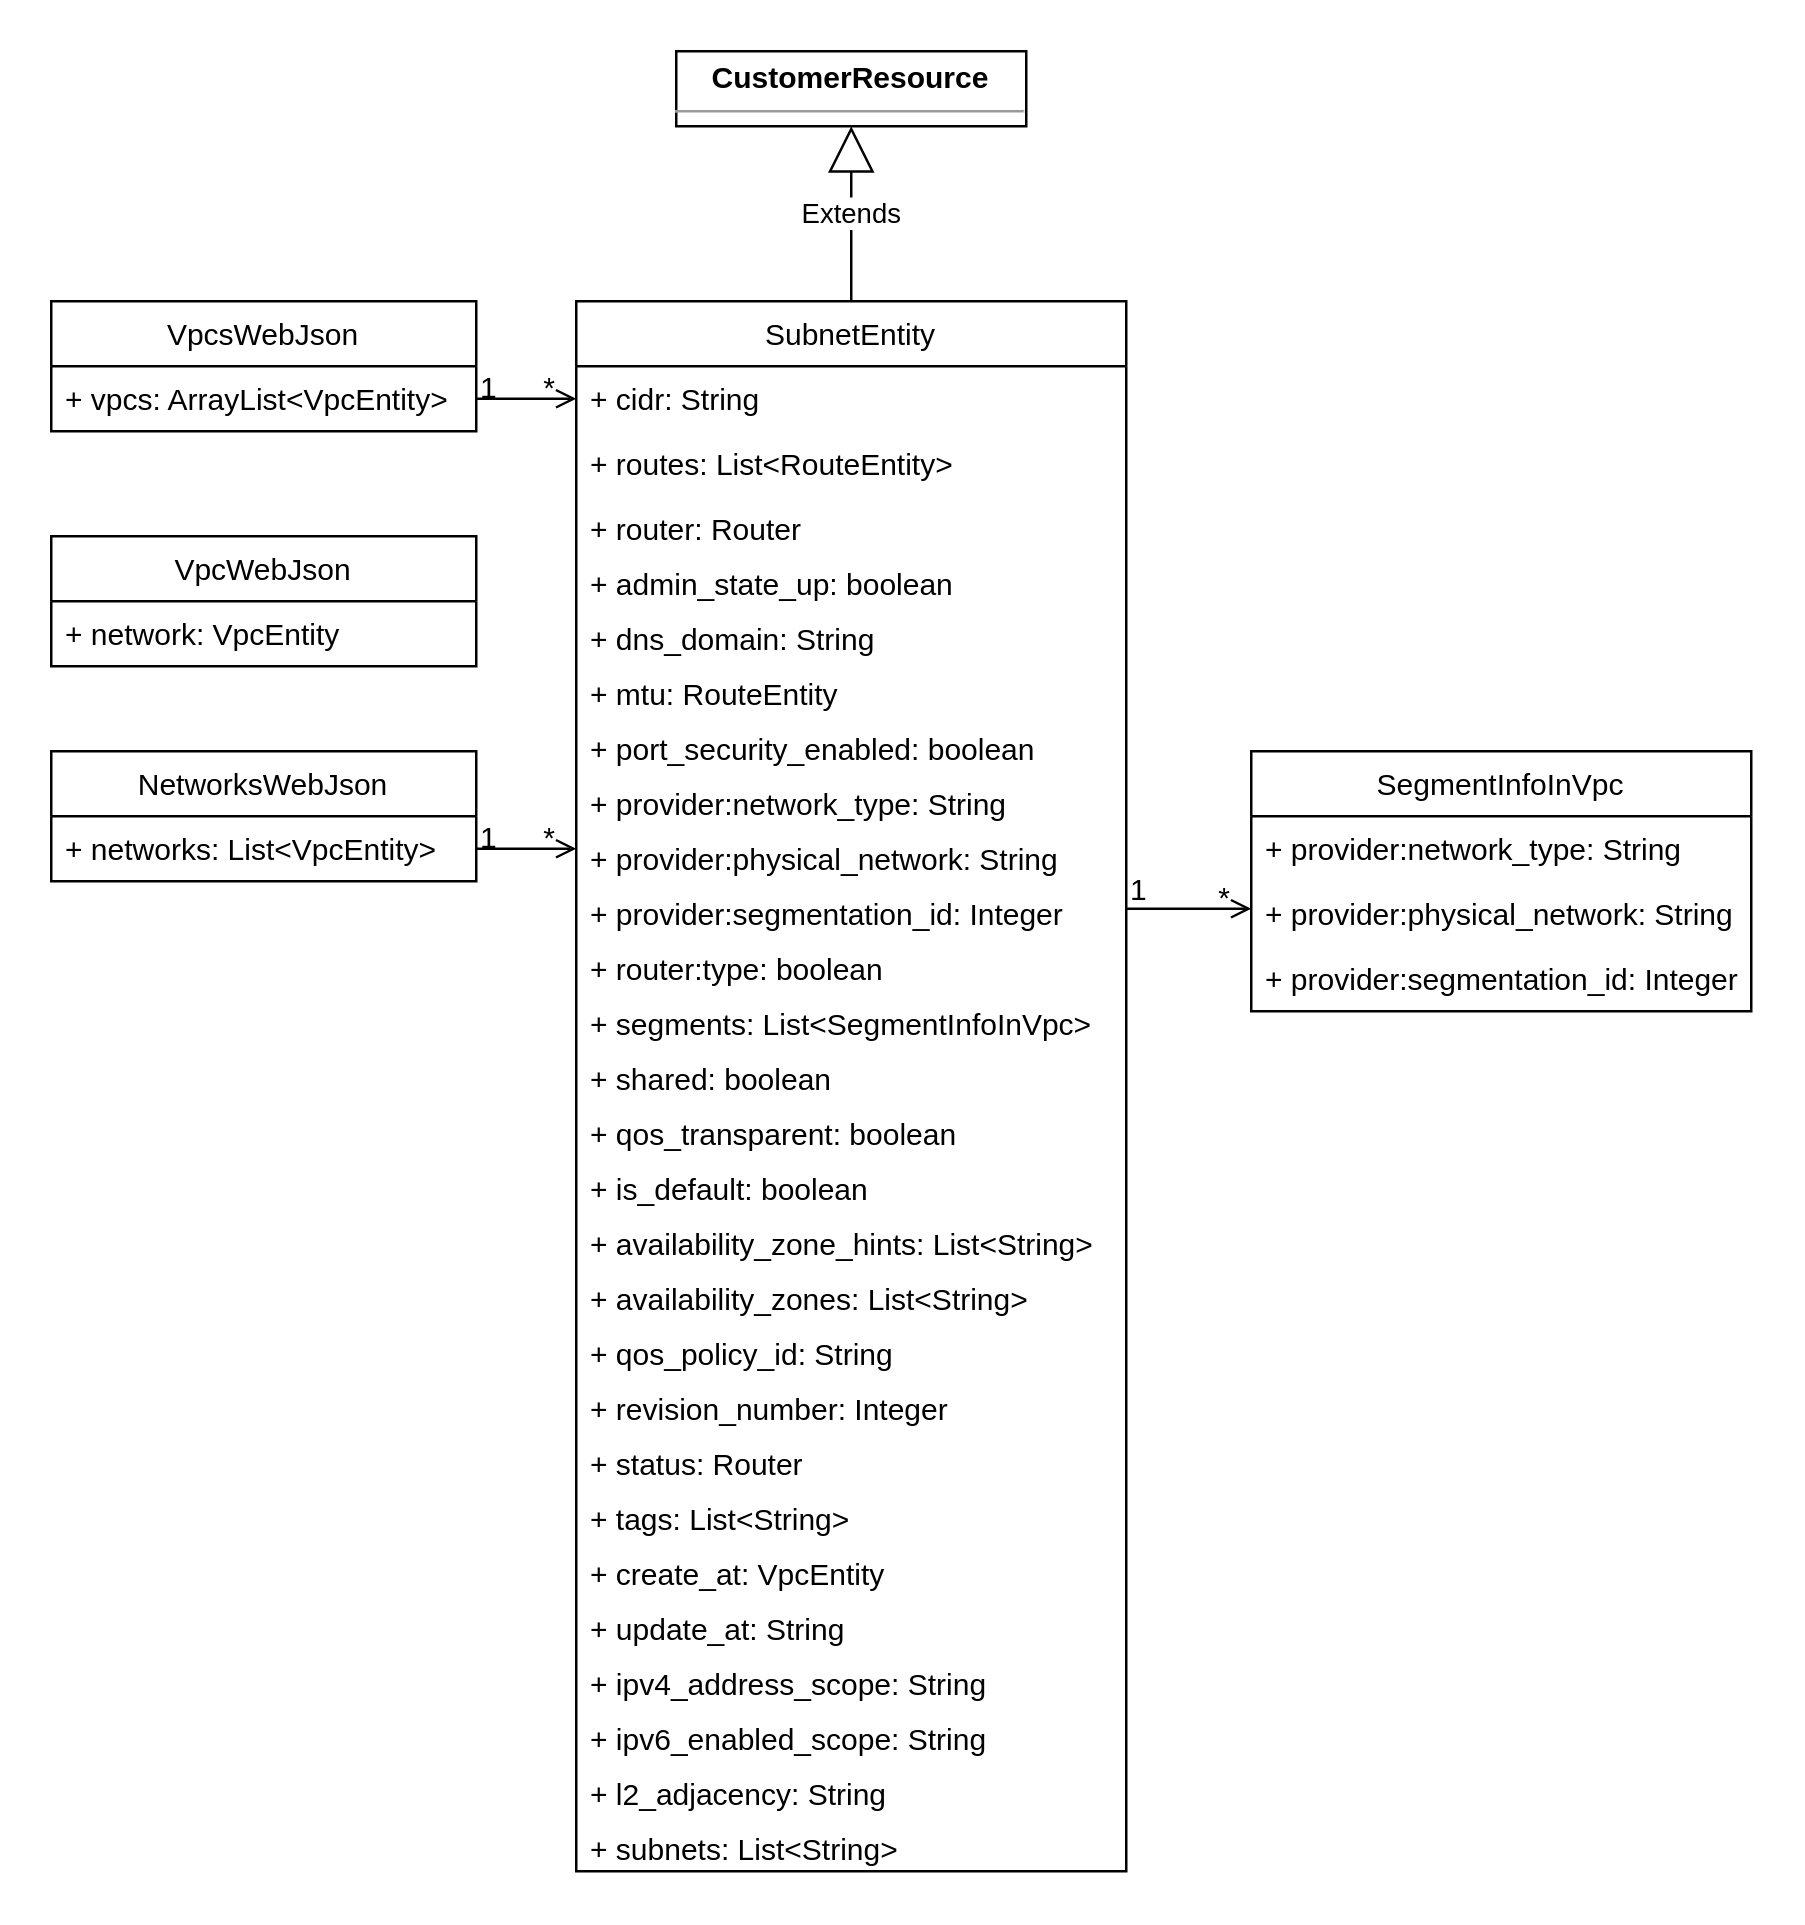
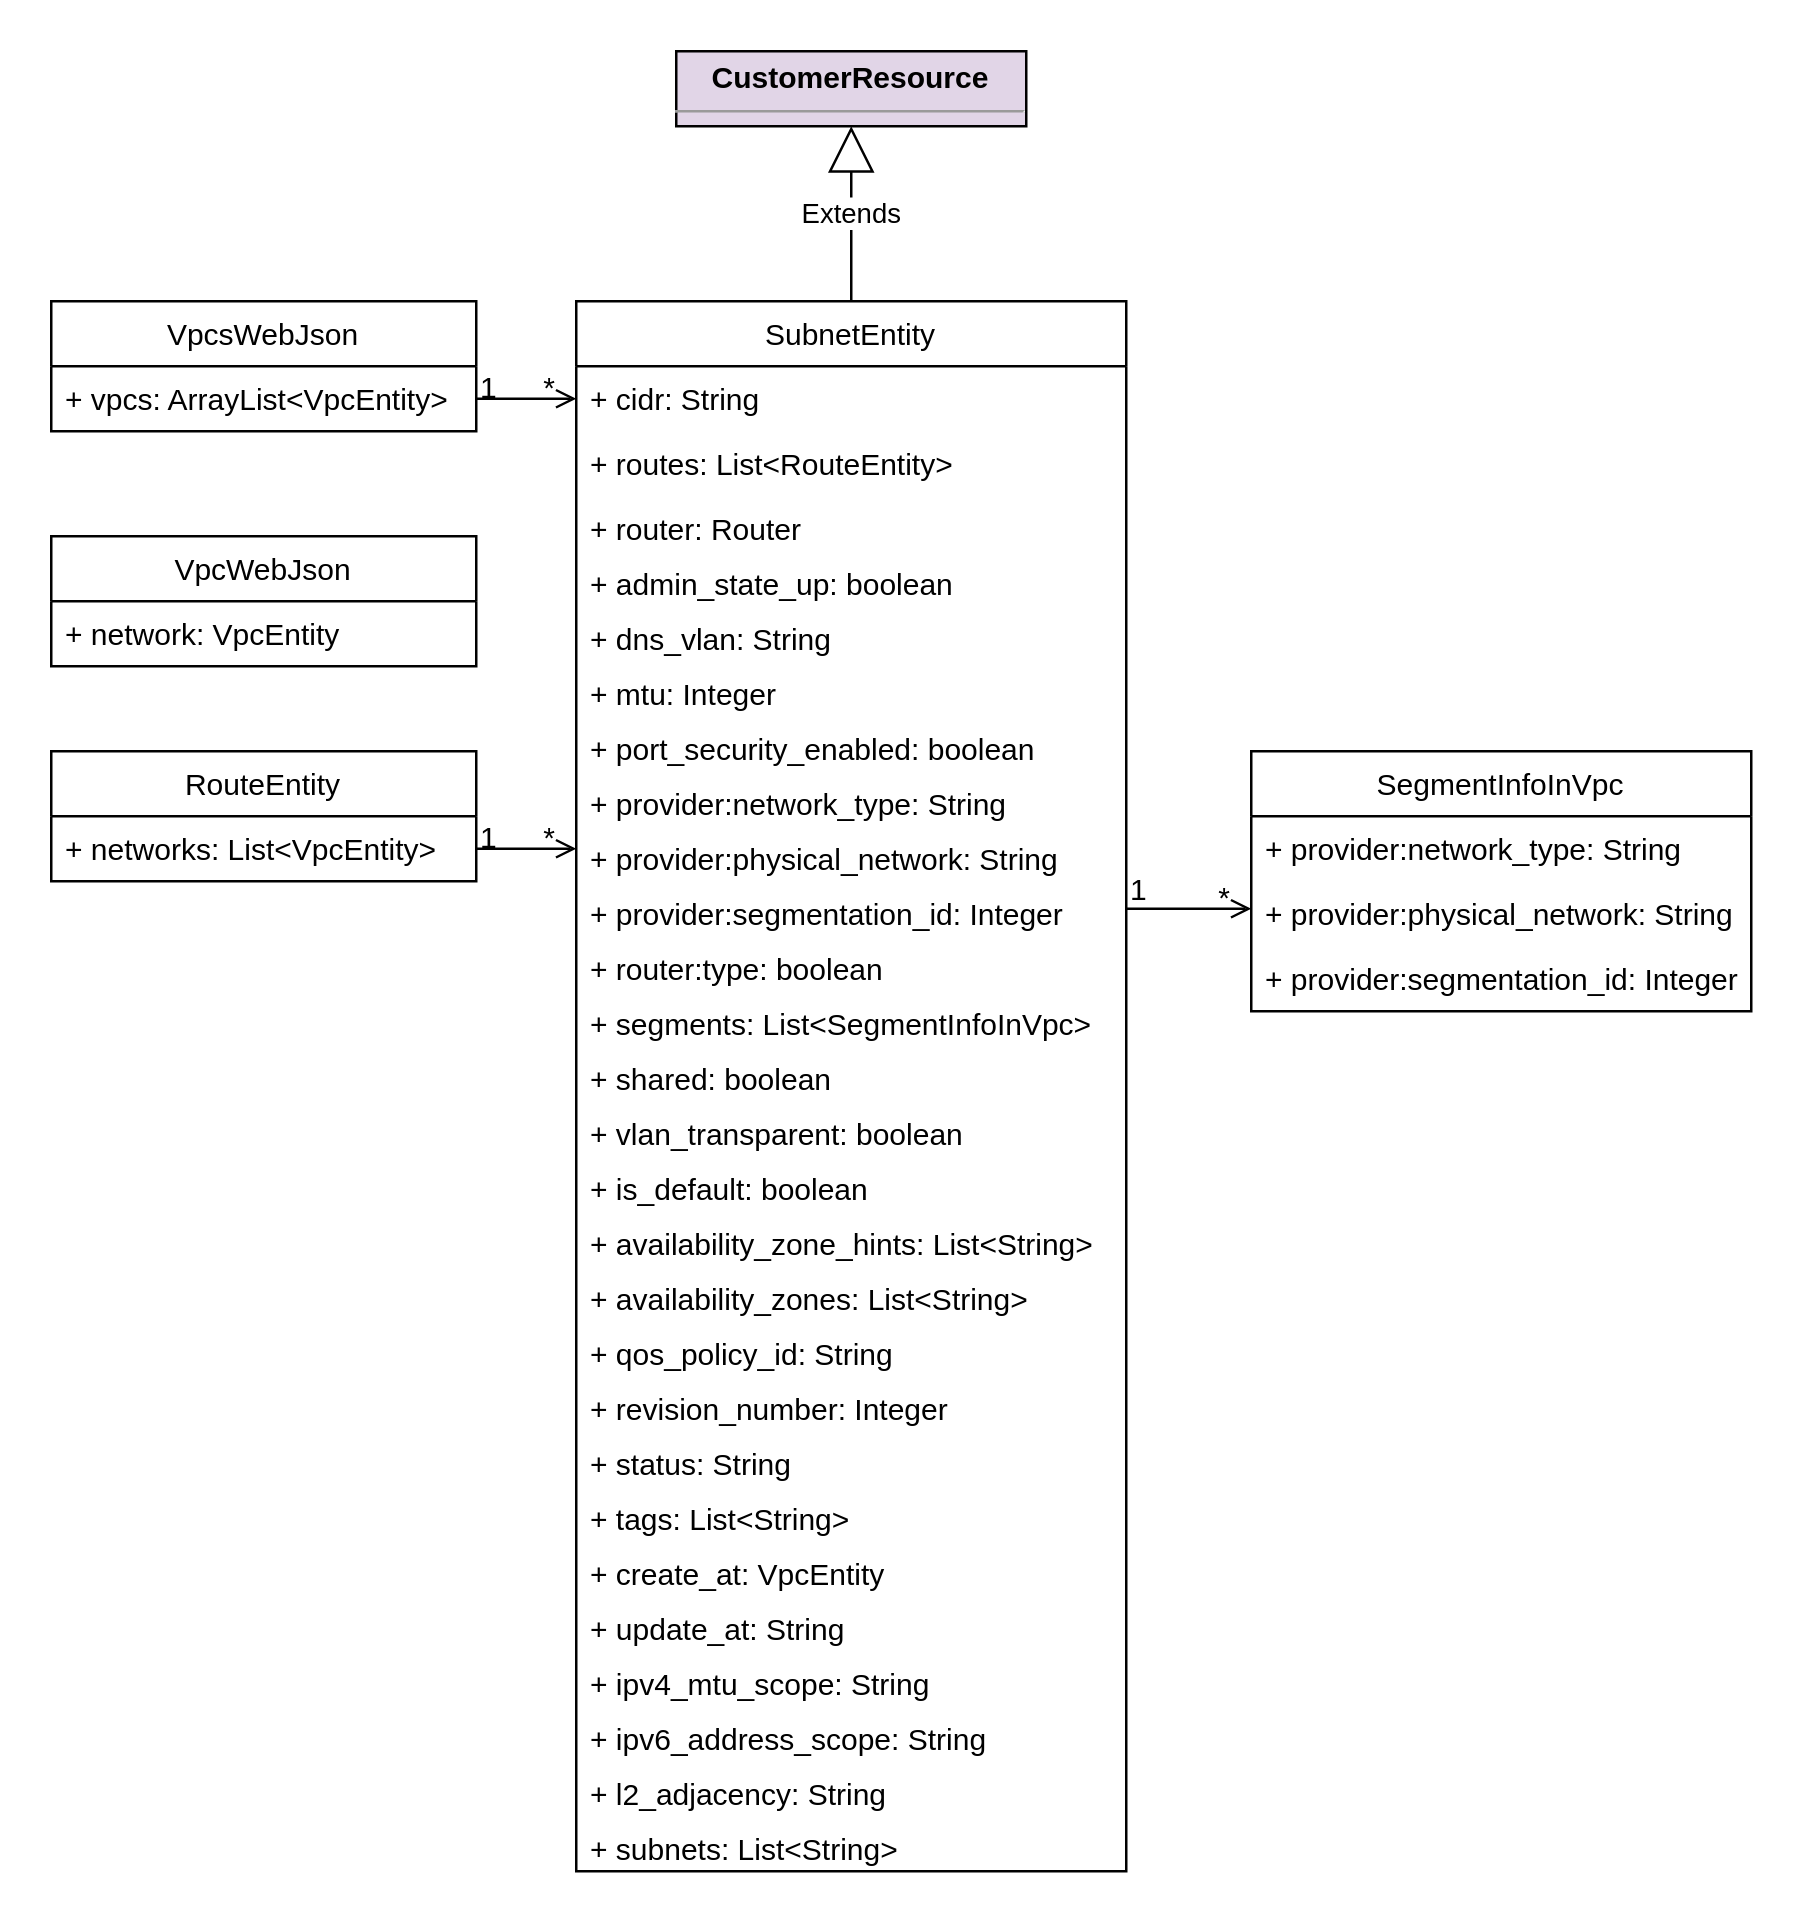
node "CustomerResource": fillcolor #ffffff -> #e1d5e7
node "+ dns_domain: String": label "+ dns_domain: String" -> "+ dns_vlan: String"
node "+ mtu: RouteEntity": label "+ mtu: RouteEntity" -> "+ mtu: Integer"
node "NetworksWebJson": label "NetworksWebJson" -> "RouteEntity"
node "+ qos_transparent: boolean": label "+ qos_transparent: boolean" -> "+ vlan_transparent: boolean"
node "+ status: Router": label "+ status: Router" -> "+ status: String"
node "+ ipv4_address_scope: String": label "+ ipv4_address_scope: String" -> "+ ipv4_mtu_scope: String"
node "+ ipv6_enabled_scope: String": label "+ ipv6_enabled_scope: String" -> "+ ipv6_address_scope: String"
